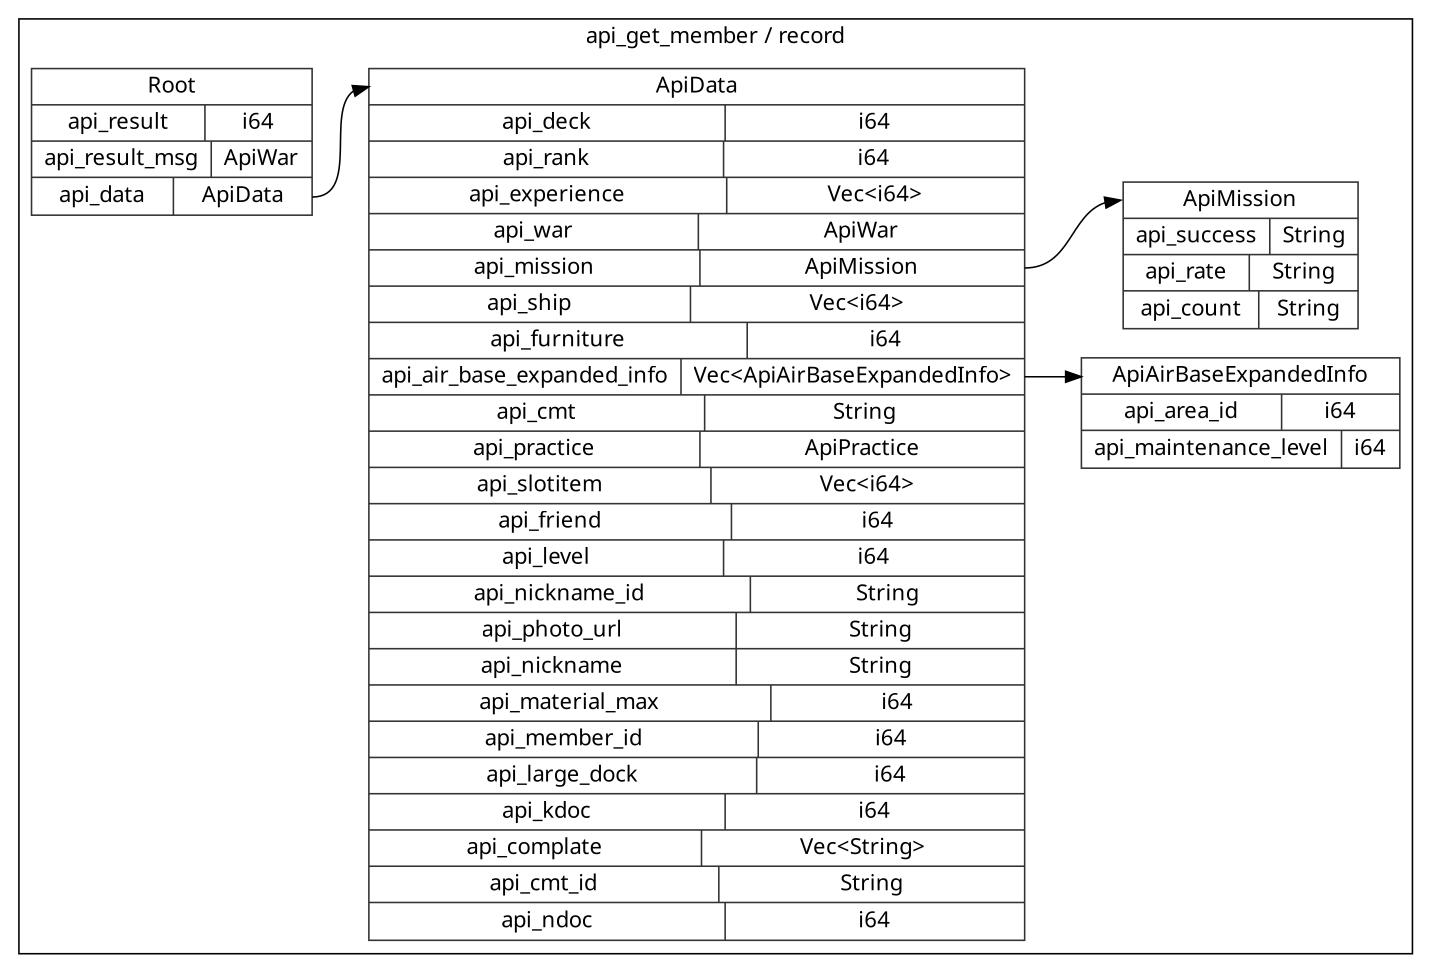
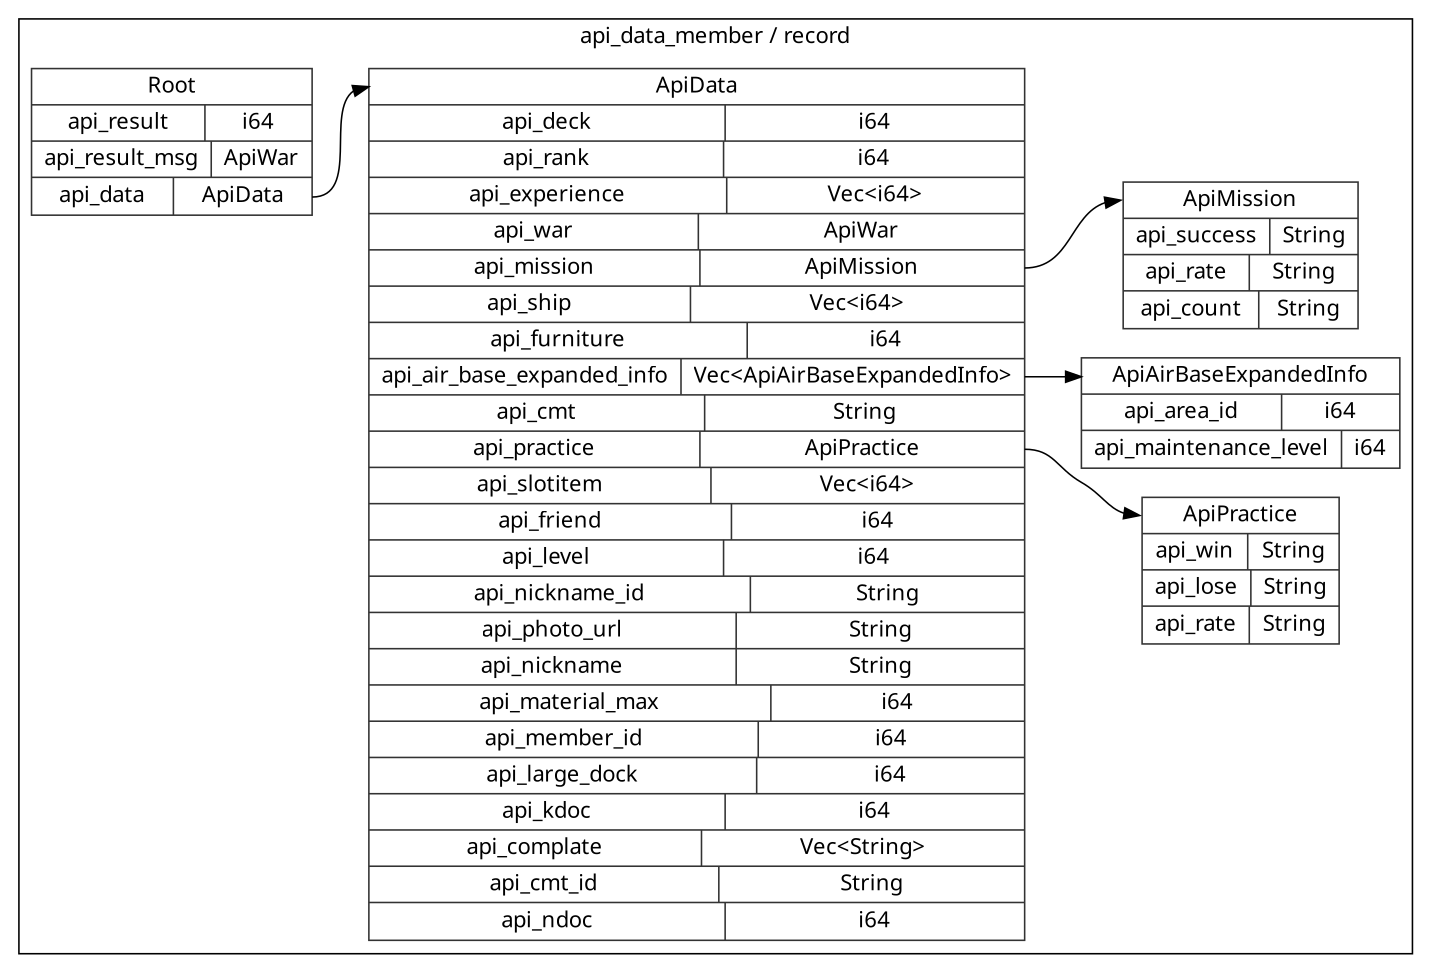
cluster "api_get_member / record": label "api_get_member / record" -> "api_data_member / record"
node "ApiPractice": added
